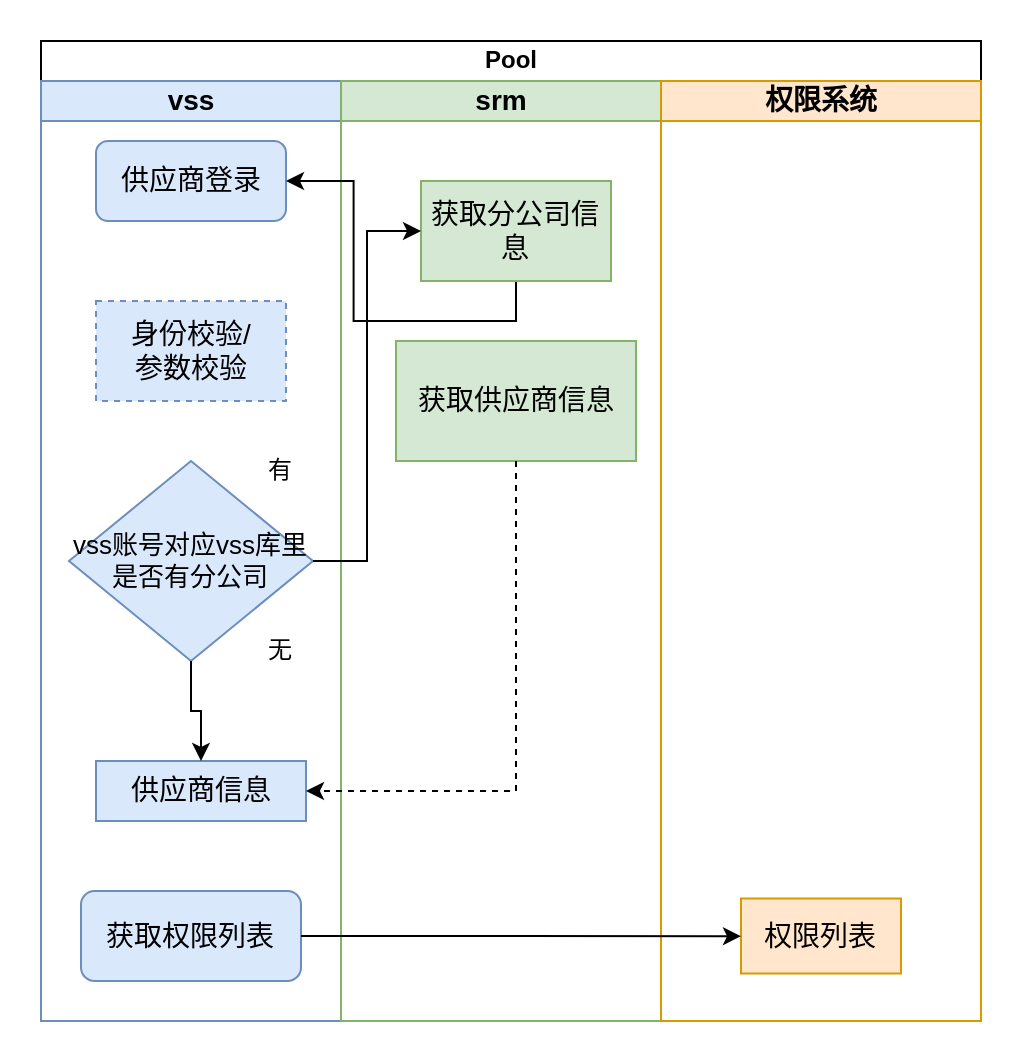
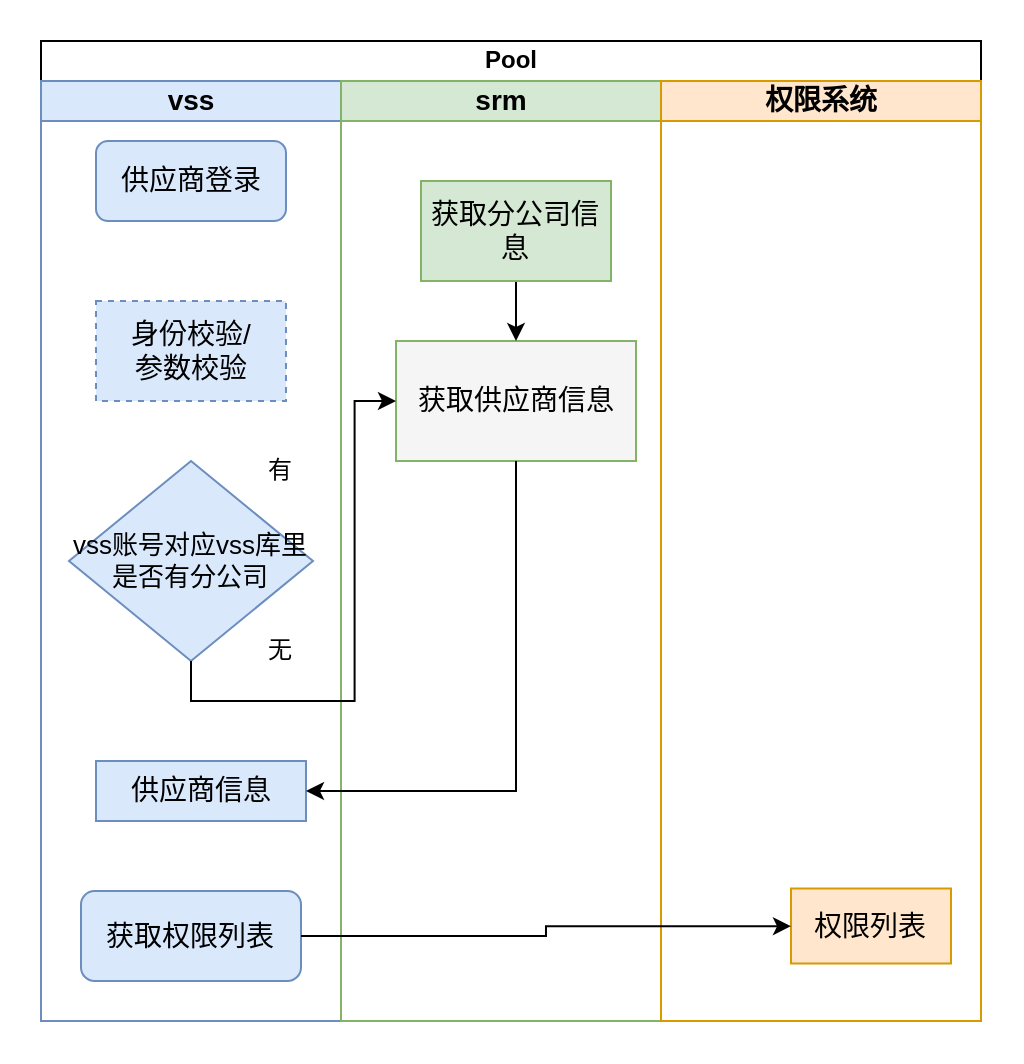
edge "获取分公司信息" -> "供应商登录": now "获取分公司信息" -> "获取供应商信息"
edge "vss账号对应vss库里是否有分公司" -> "获取分公司信息": removed
node "获取供应商信息": fillcolor #d5e8d4 -> #f5f5f5
edge "获取供应商信息" -> "供应商信息": style dashed -> solid
edge "vss账号对应vss库里是否有分公司" -> "供应商信息": now "vss账号对应vss库里是否有分公司" -> "获取供应商信息"
node "权限列表": moved (821, 936) -> (871, 926)
